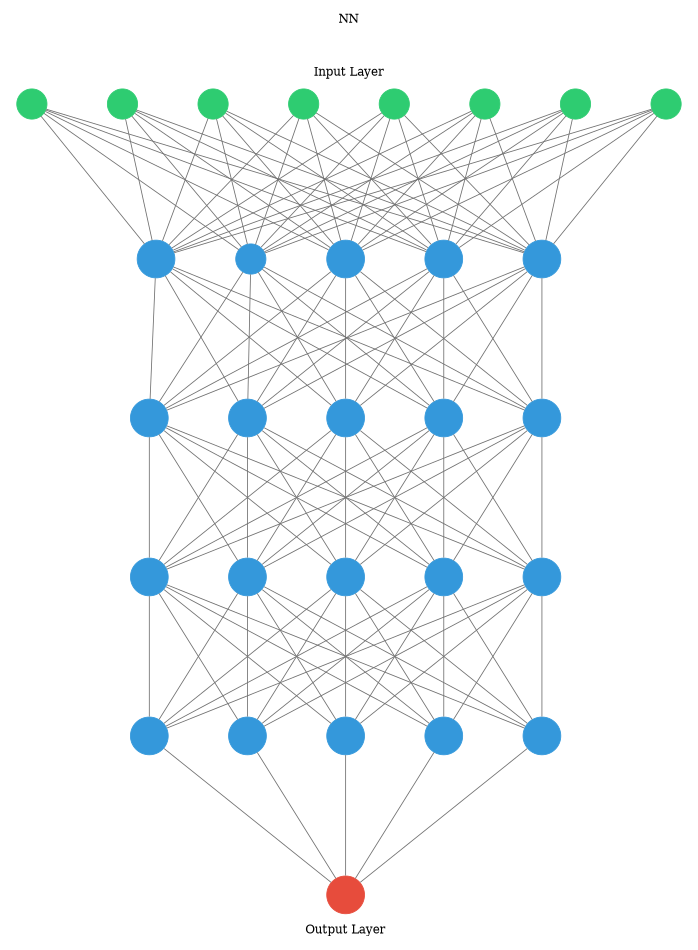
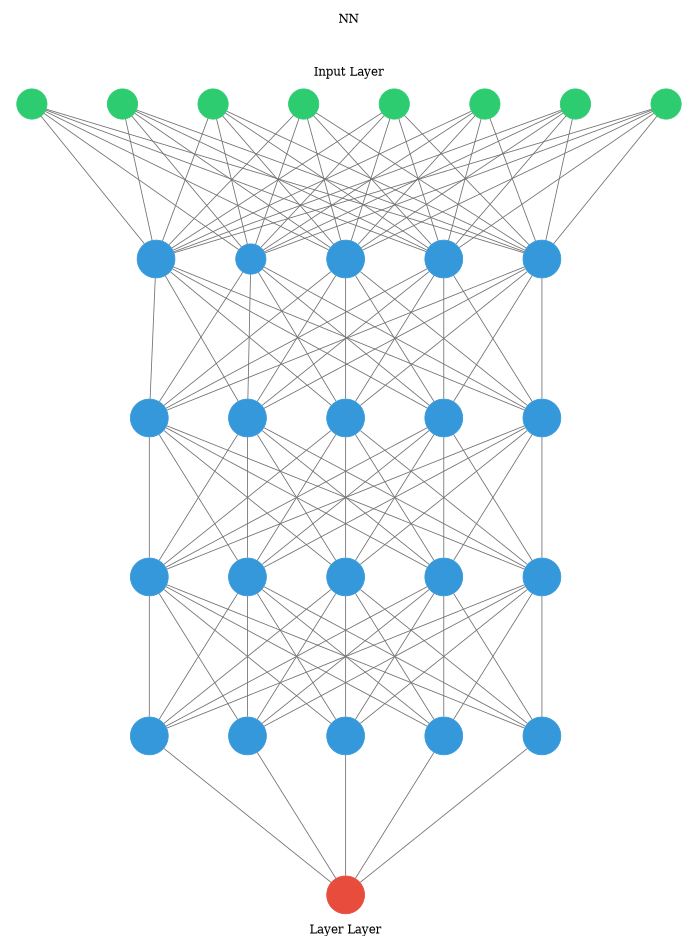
cluster "Output Layer": label "Output Layer" -> "Layer Layer"
